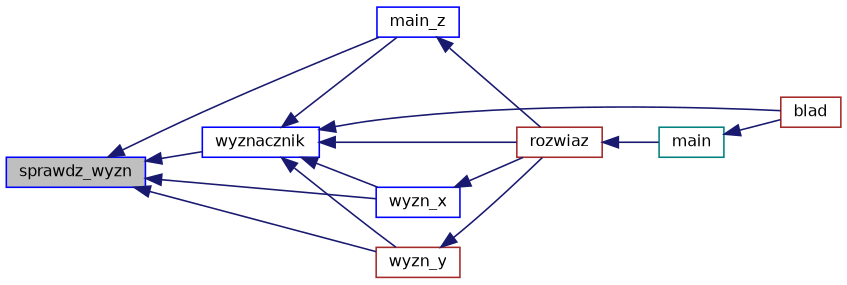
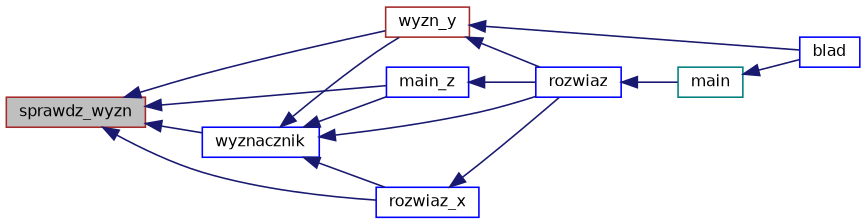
edge "blad" -> "wyznacznik": now "blad" -> "wyzn_y"
node "blad": color brown -> blue
node "rozwiaz": color brown -> blue
node "sprawdz_wyzn": color blue -> brown
node "wyzn_x": label "wyzn_x" -> "rozwiaz_x"
